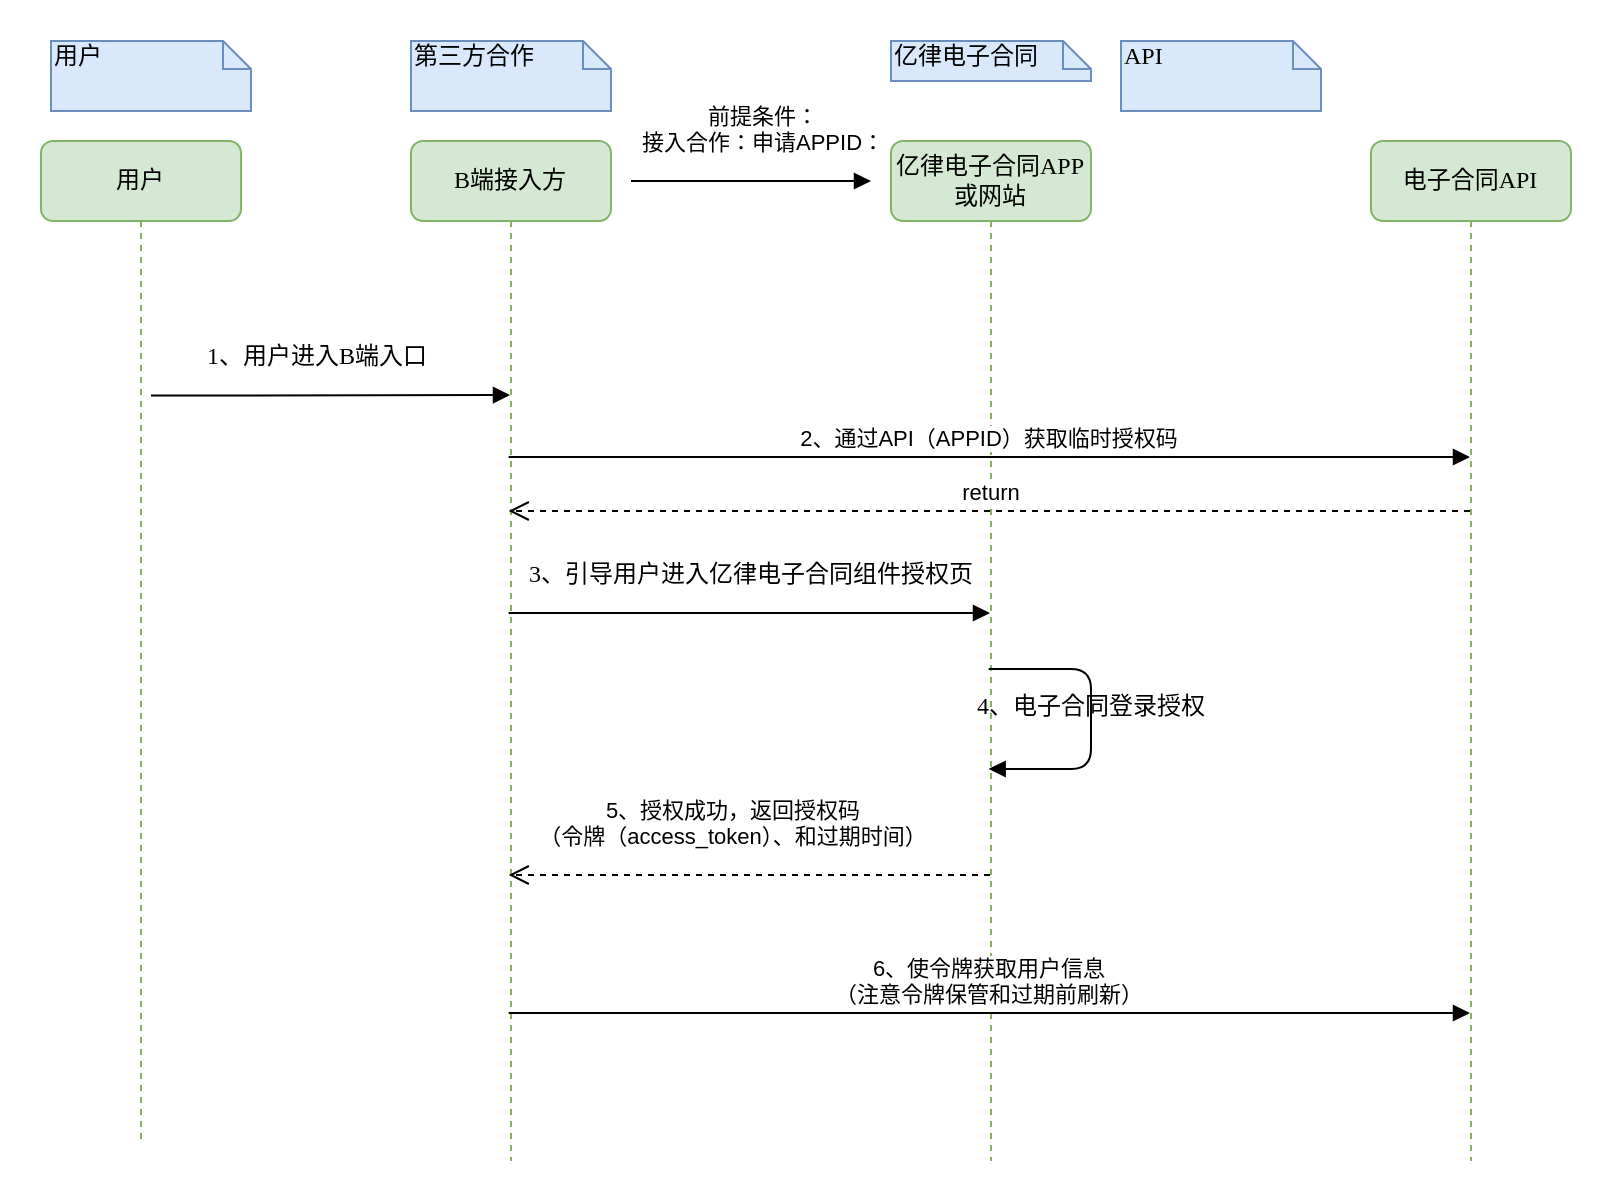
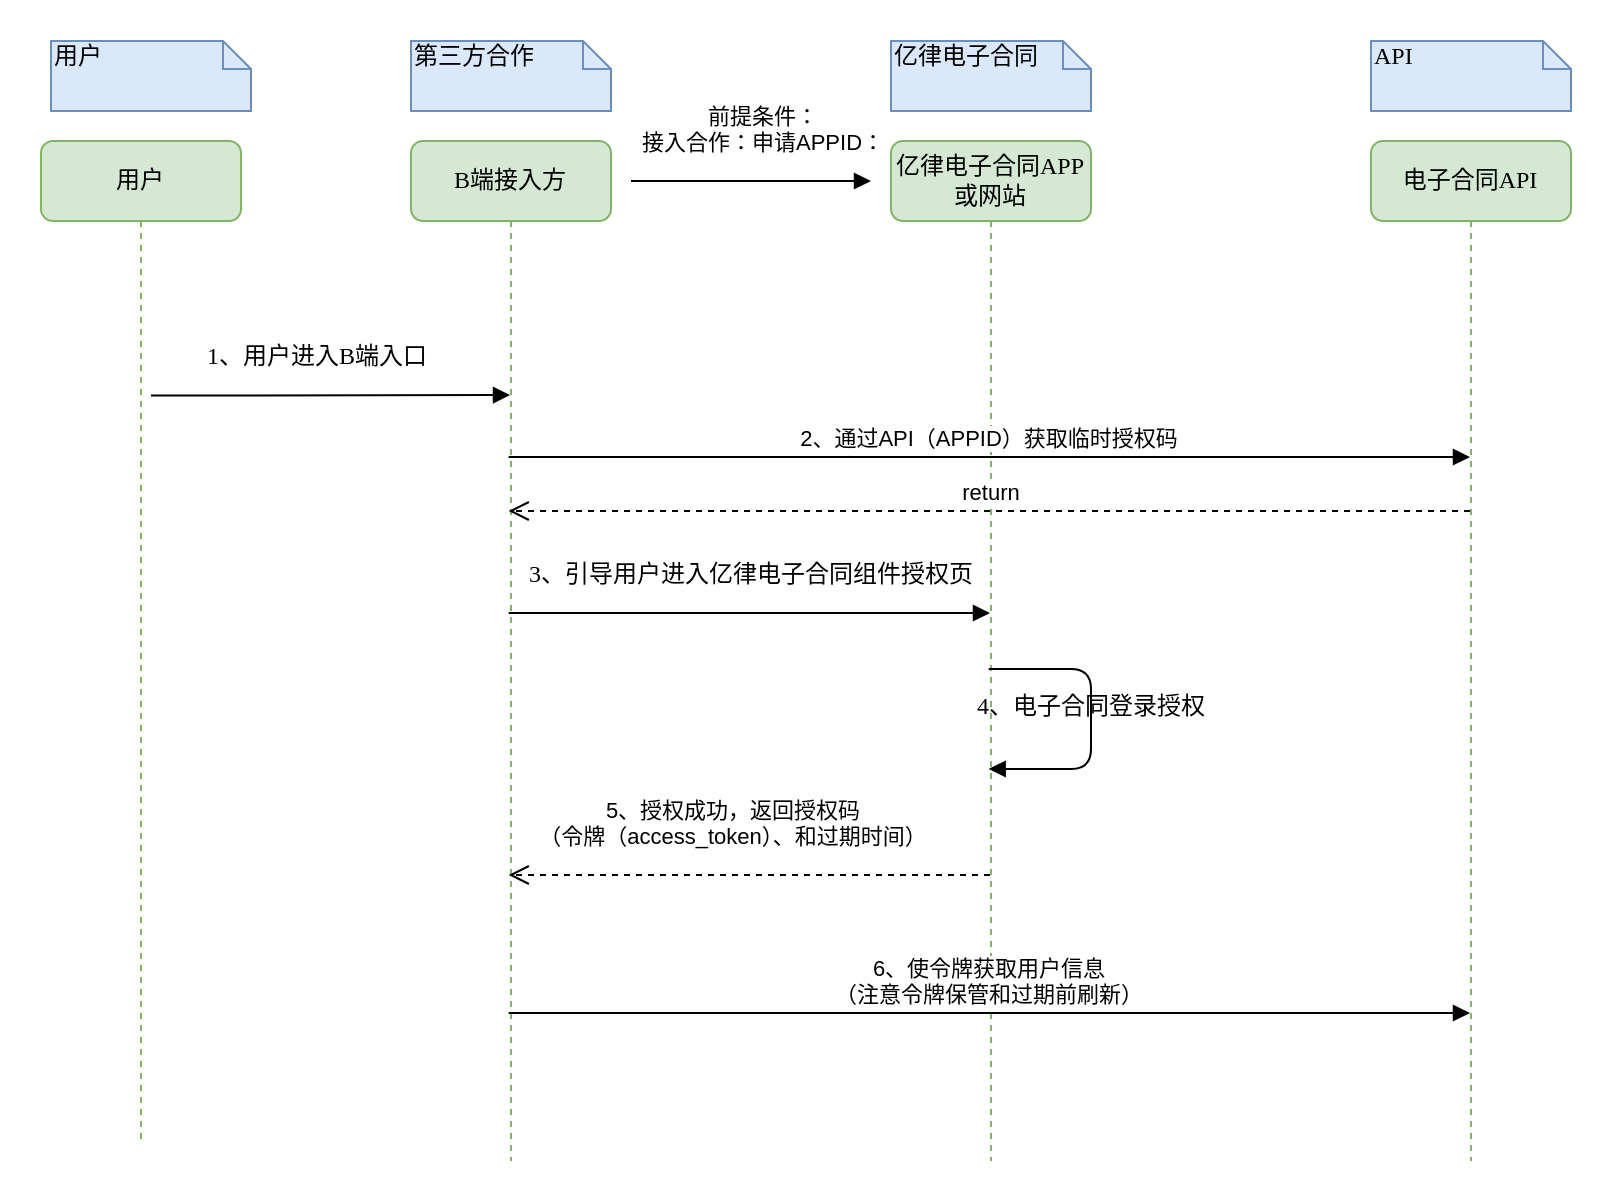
node "亿律电子合同": size 200x40 -> 200x70
node "API": moved (1221, 76) -> (1471, 76)
